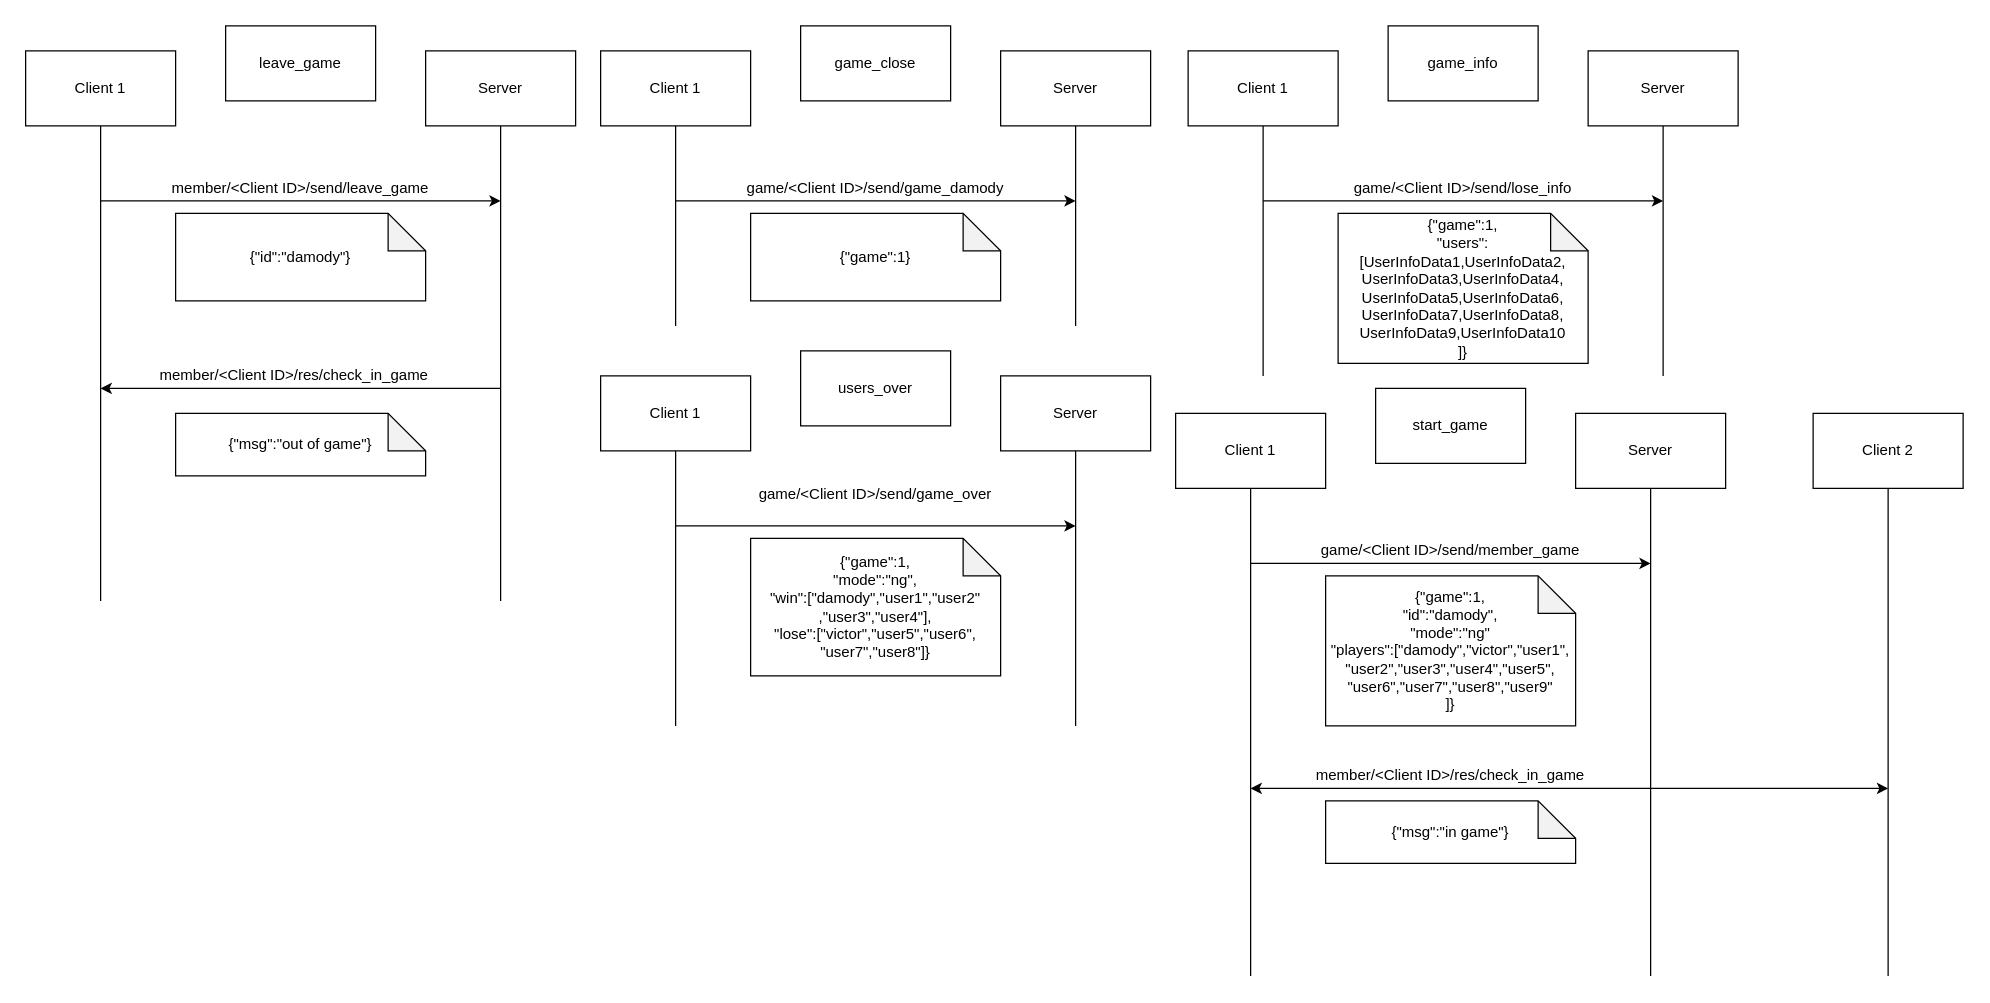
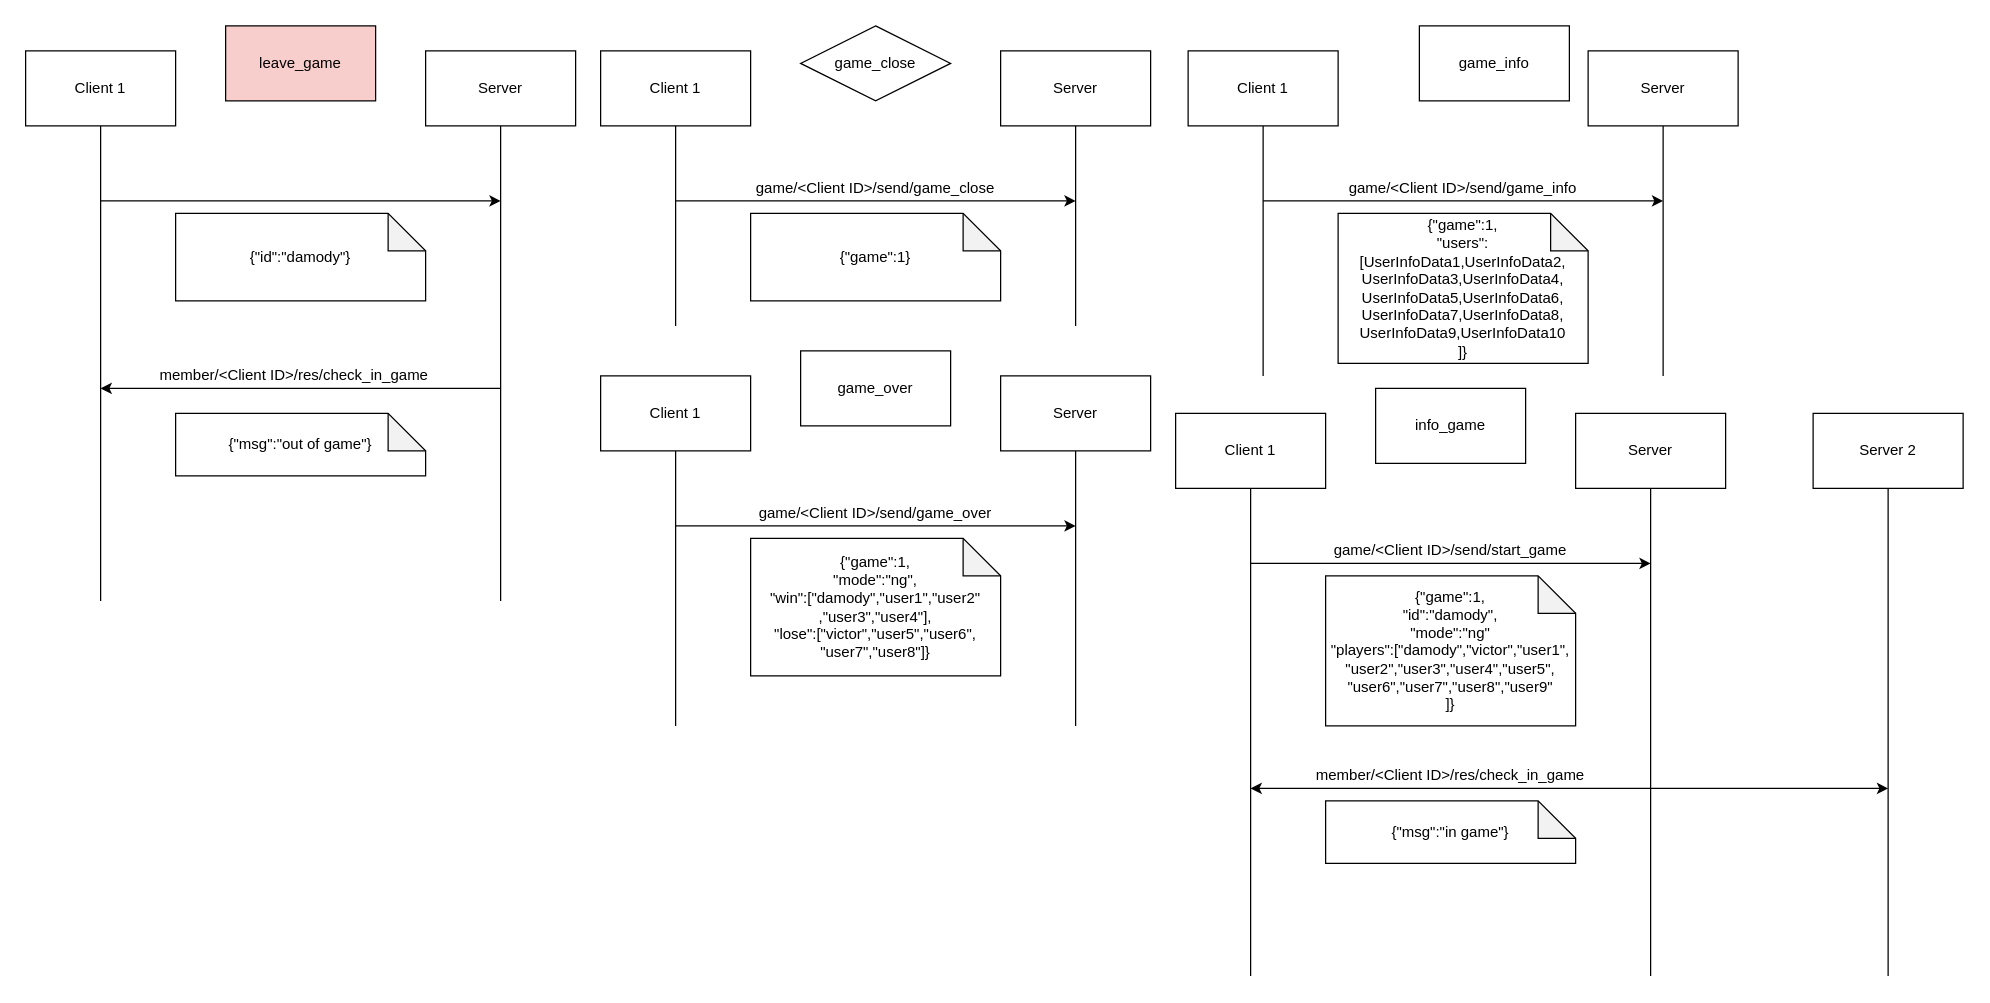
node "leave_game": fillcolor #ffffff -> #f8cecc
node "game_close": shape rectangle -> diamond
node "game_info": moved (1463, 63) -> (1494, 63)
node "member/<Client ID>/send/leave_game": removed
node "game/<Client ID>/send/game_damody": label "game/<Client ID>/send/game_damody" -> "game/<Client ID>/send/game_close"
node "game/<Client ID>/send/lose_info": label "game/<Client ID>/send/lose_info" -> "game/<Client ID>/send/game_info"
node "users_over": label "users_over" -> "game_over"
node "start_game": label "start_game" -> "info_game"
node "Client 2": label "Client 2" -> "Server 2"
node "game/<Client ID>/send/game_over": moved (876, 494) -> (876, 513)
node "game/<Client ID>/send/member_game": label "game/<Client ID>/send/member_game" -> "game/<Client ID>/send/start_game"
